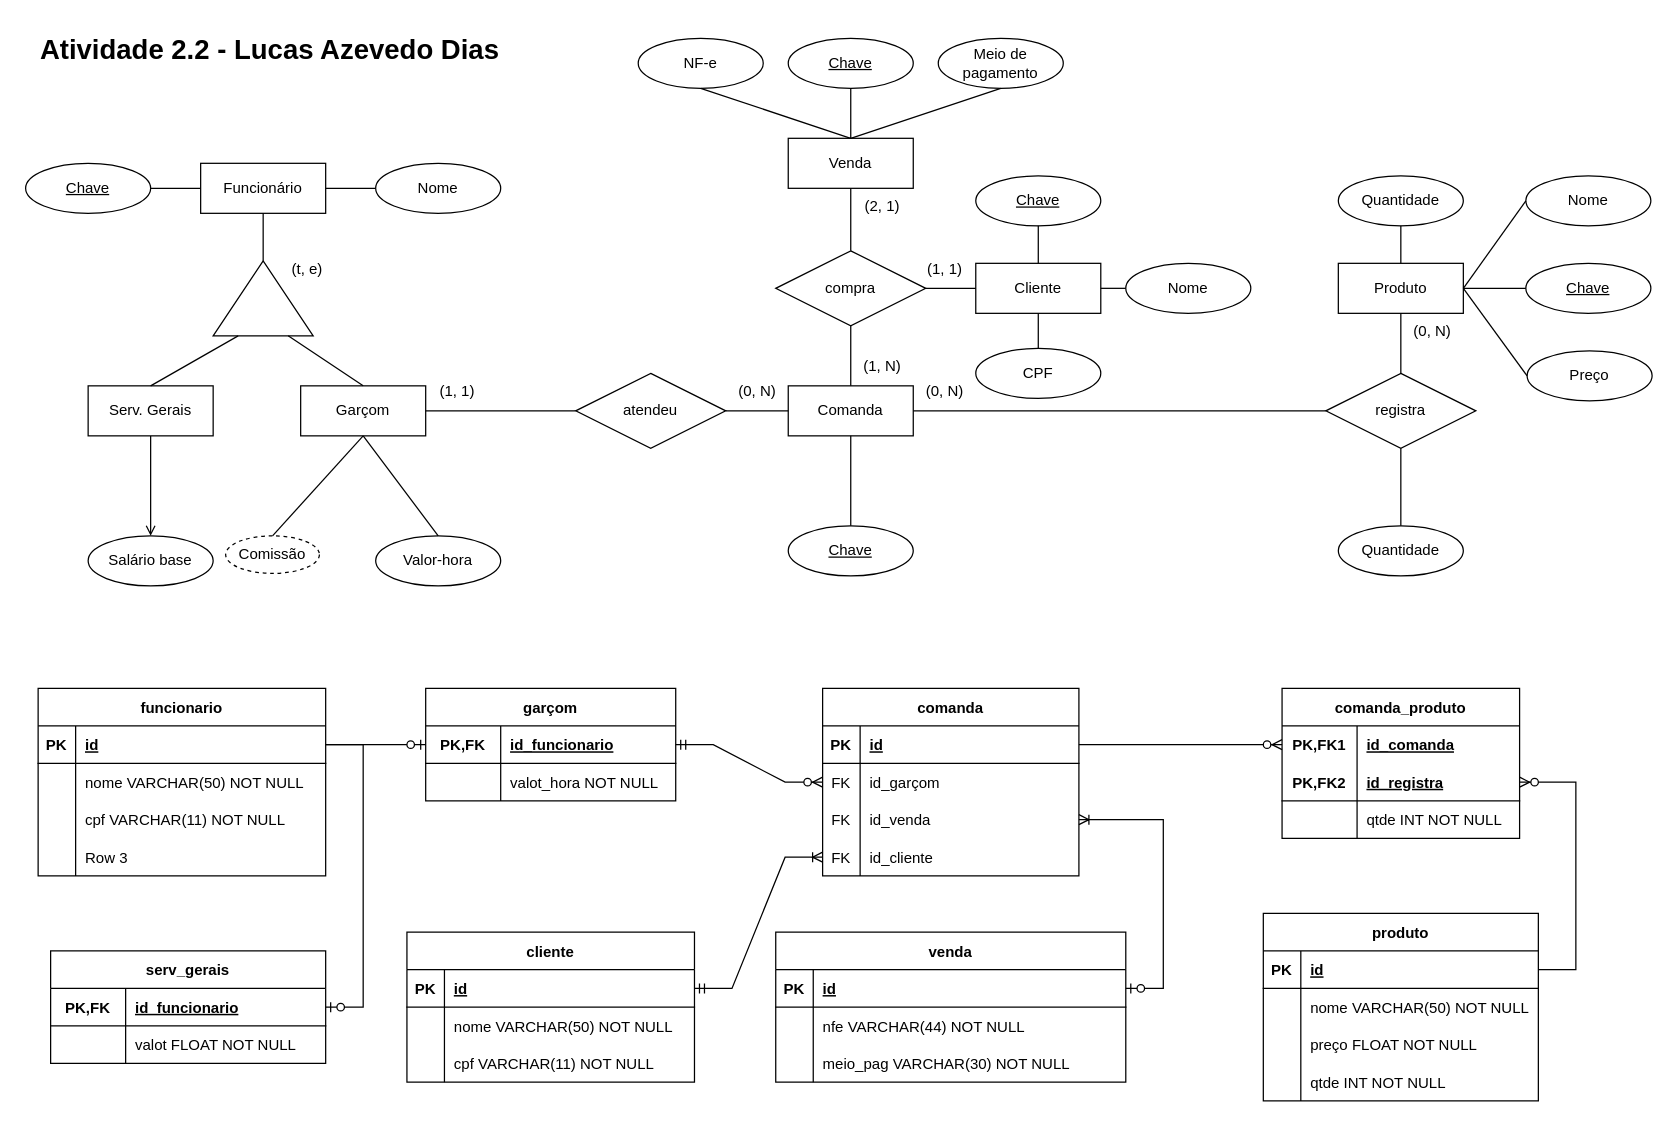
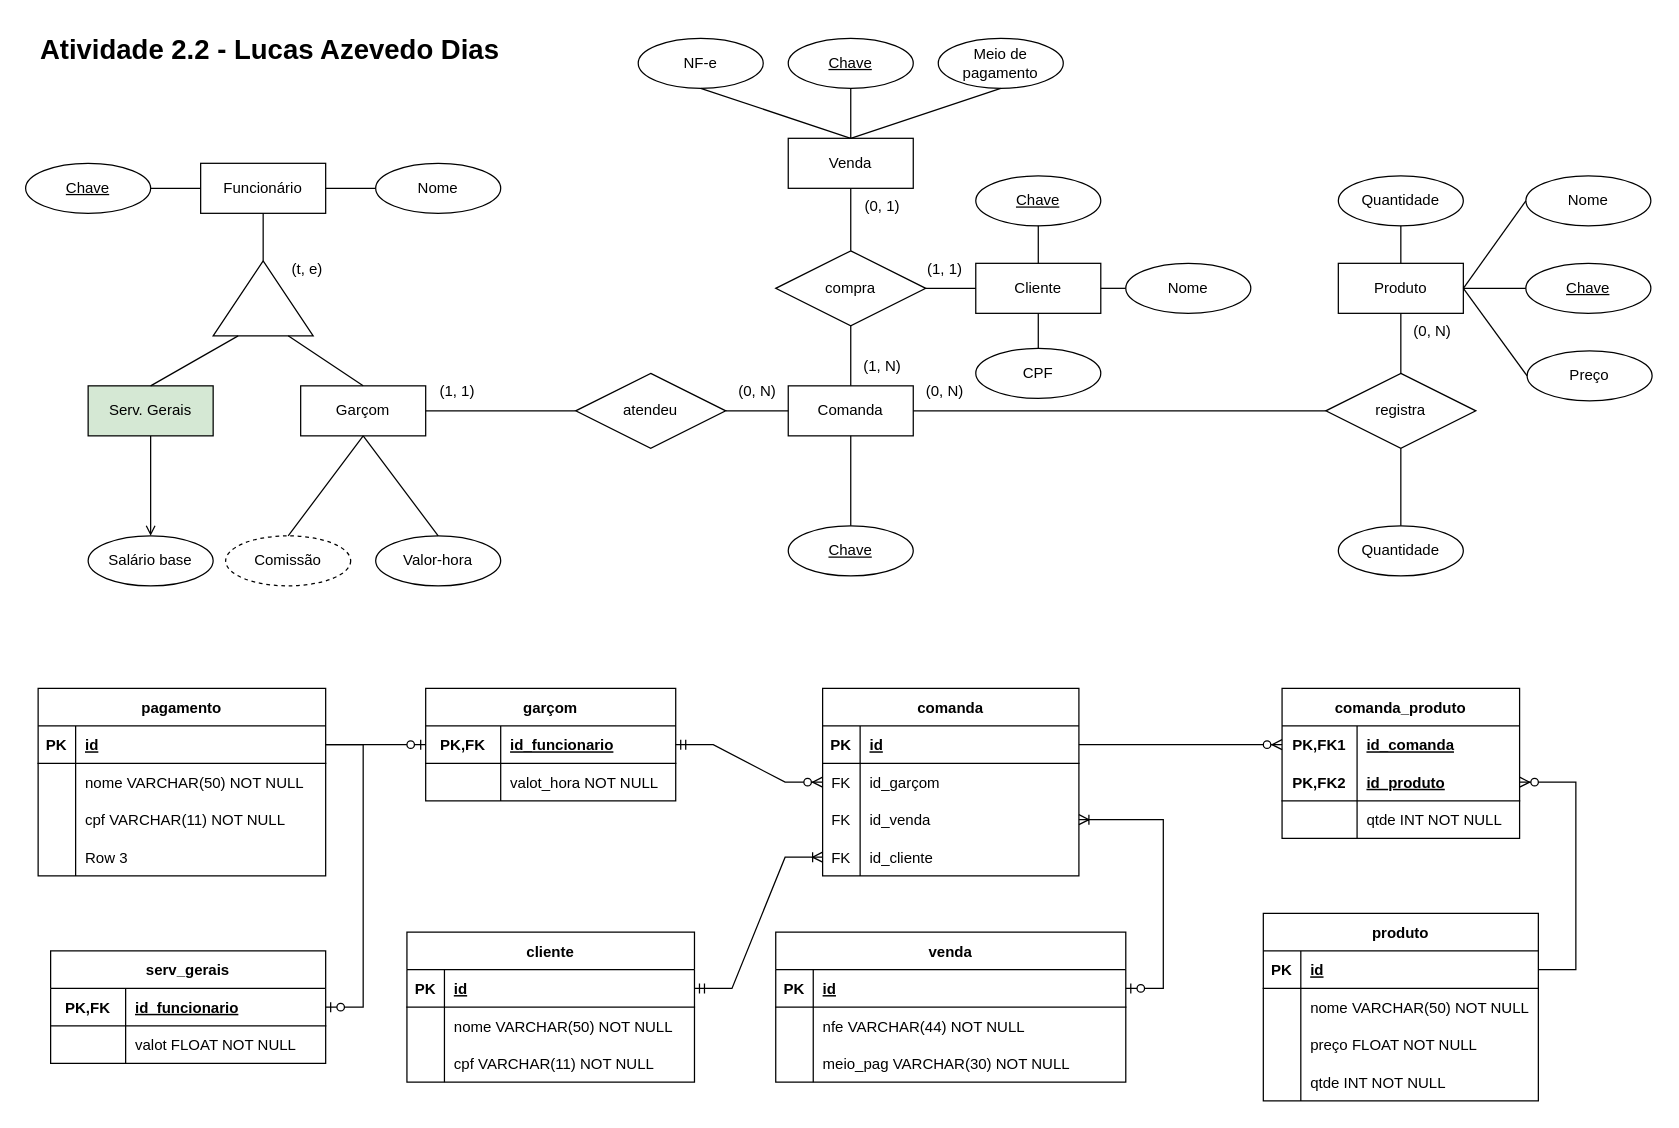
node "(2, 1)": label "(2, 1)" -> "(0, 1)"
node "Serv. Gerais": fillcolor #ffffff -> #d5e8d4
node "Comissão": size 94x38 -> 125x50
node "funcionario": label "funcionario" -> "pagamento"
node "id_registra": label "id_registra" -> "id_produto"
